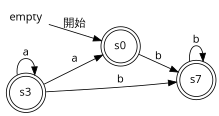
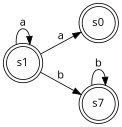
node "empty": removed
edge "s0" -> "s7": removed, label "b"
node "s3": label "s3" -> "s1"
